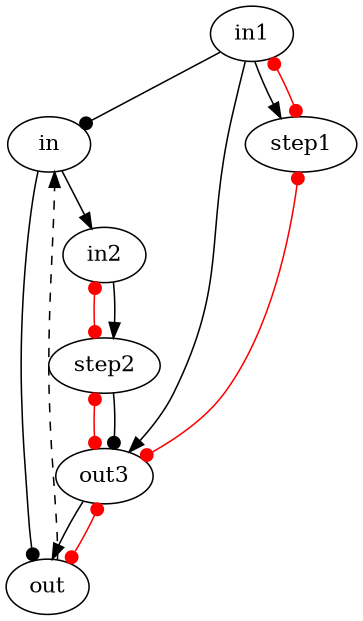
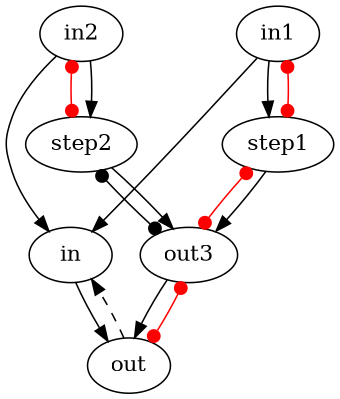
edge "in1" -> "in": arrowhead dot -> normal
edge "in" -> "in2": reversed
edge "in1" -> "out3": now "step1" -> "out3"
edge "in" -> "out": arrowhead dot -> normal
edge "step2" -> "out3": arrowhead dot -> normal
edge "step2" -- "out3": color red -> black
